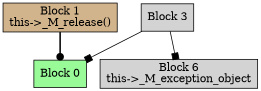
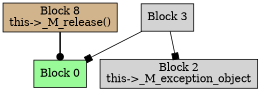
node "Block 1 this->_M_release()": label "Block 1 this->_M_release()" -> "Block 8 this->_M_release()"
node "Block 6 this->_M_exception_object": label "Block 6 this->_M_exception_object" -> "Block 2 this->_M_exception_object"
